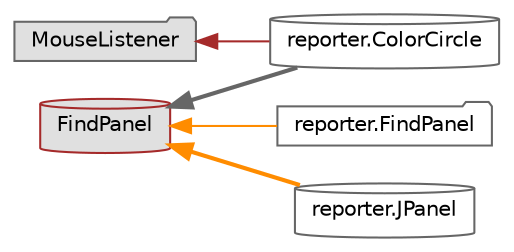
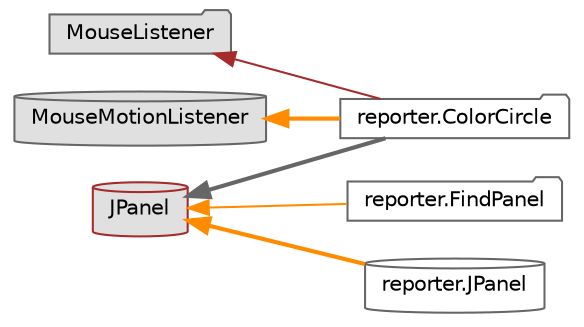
node "reporter.ColorCircle": shape cylinder -> folder
node "MouseMotionListener": added
node "FindPanel": label "FindPanel" -> "JPanel"
